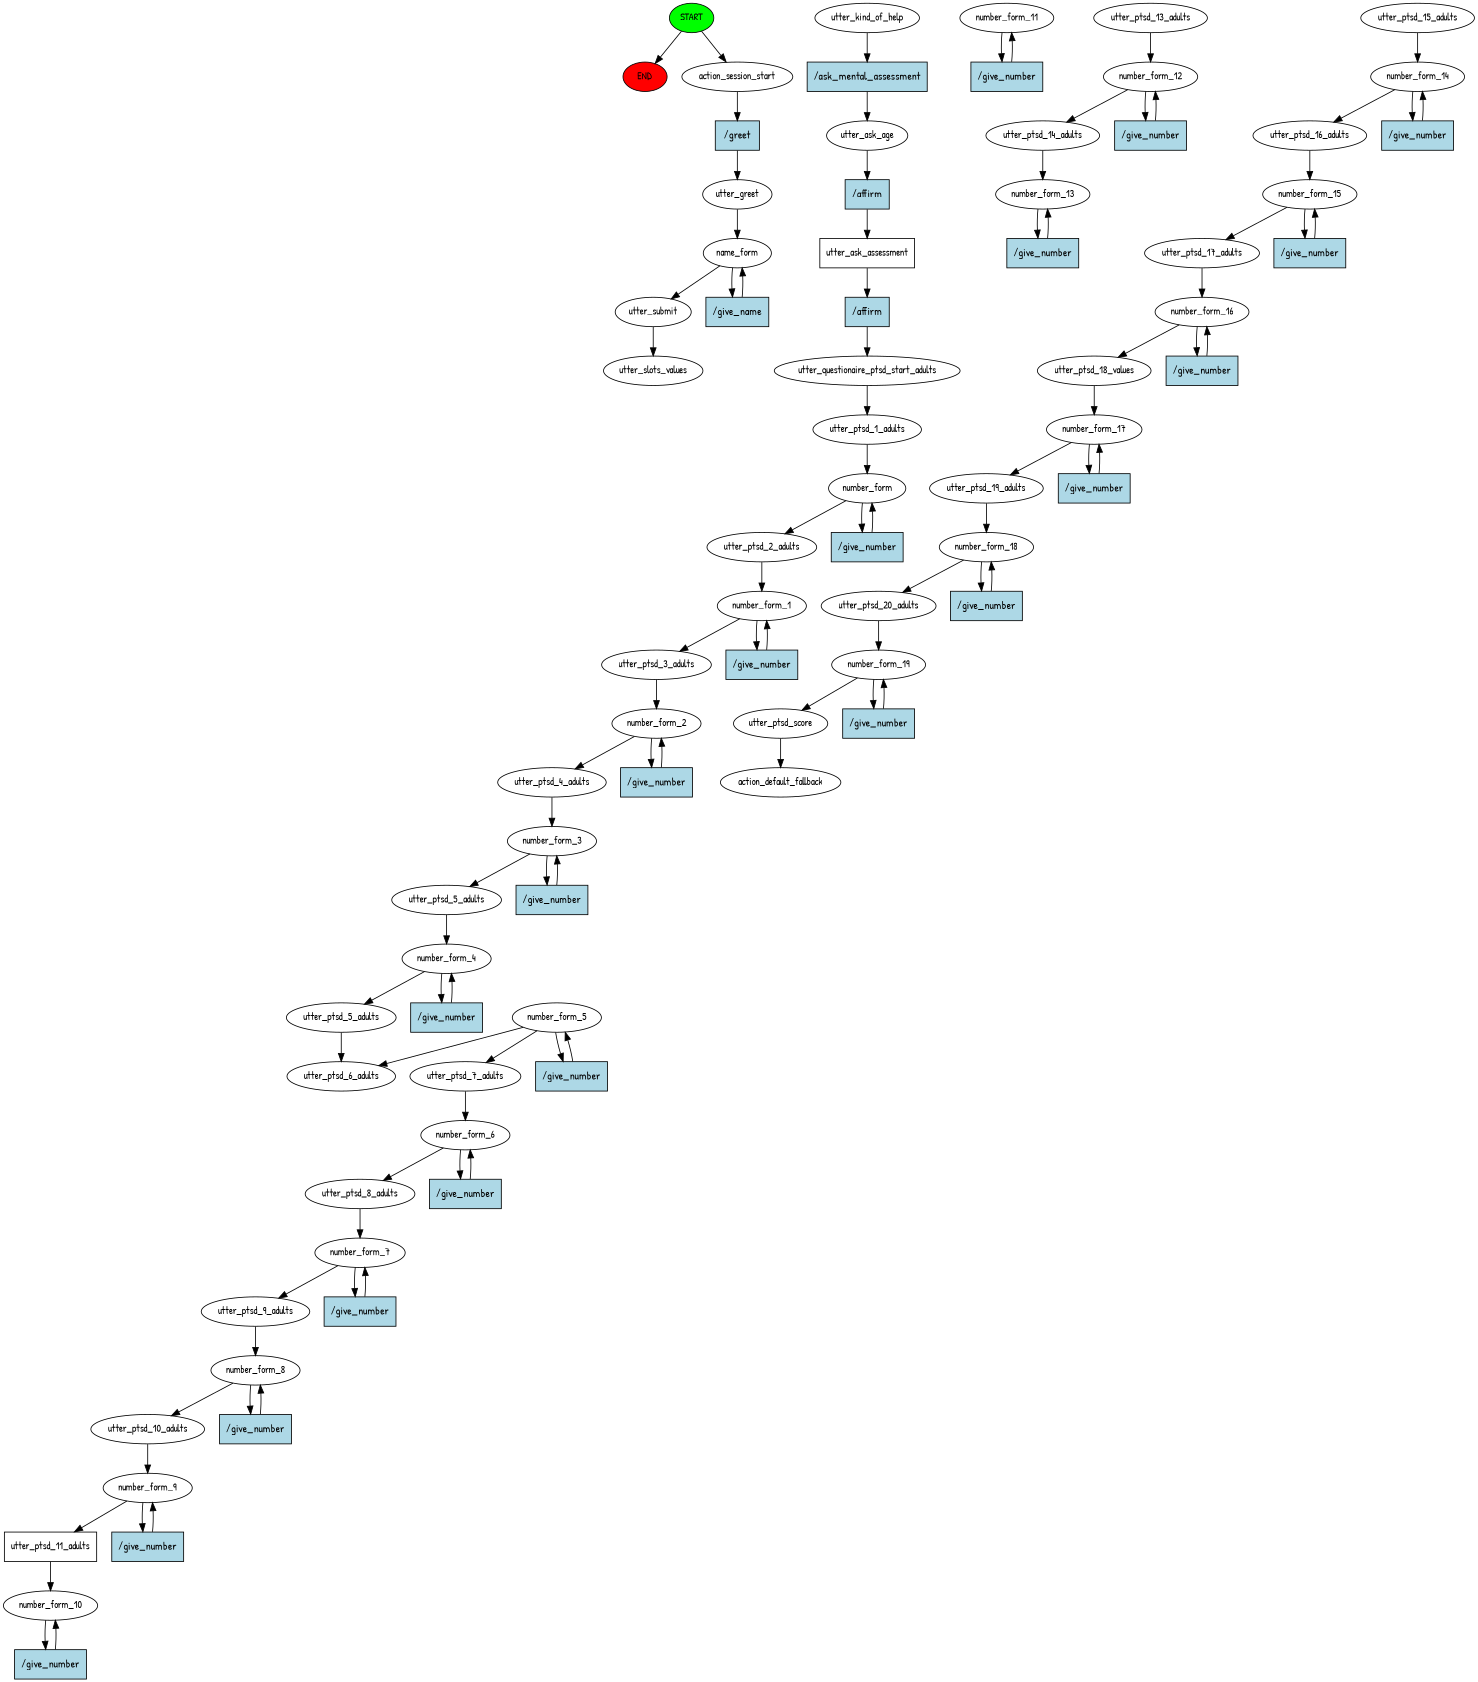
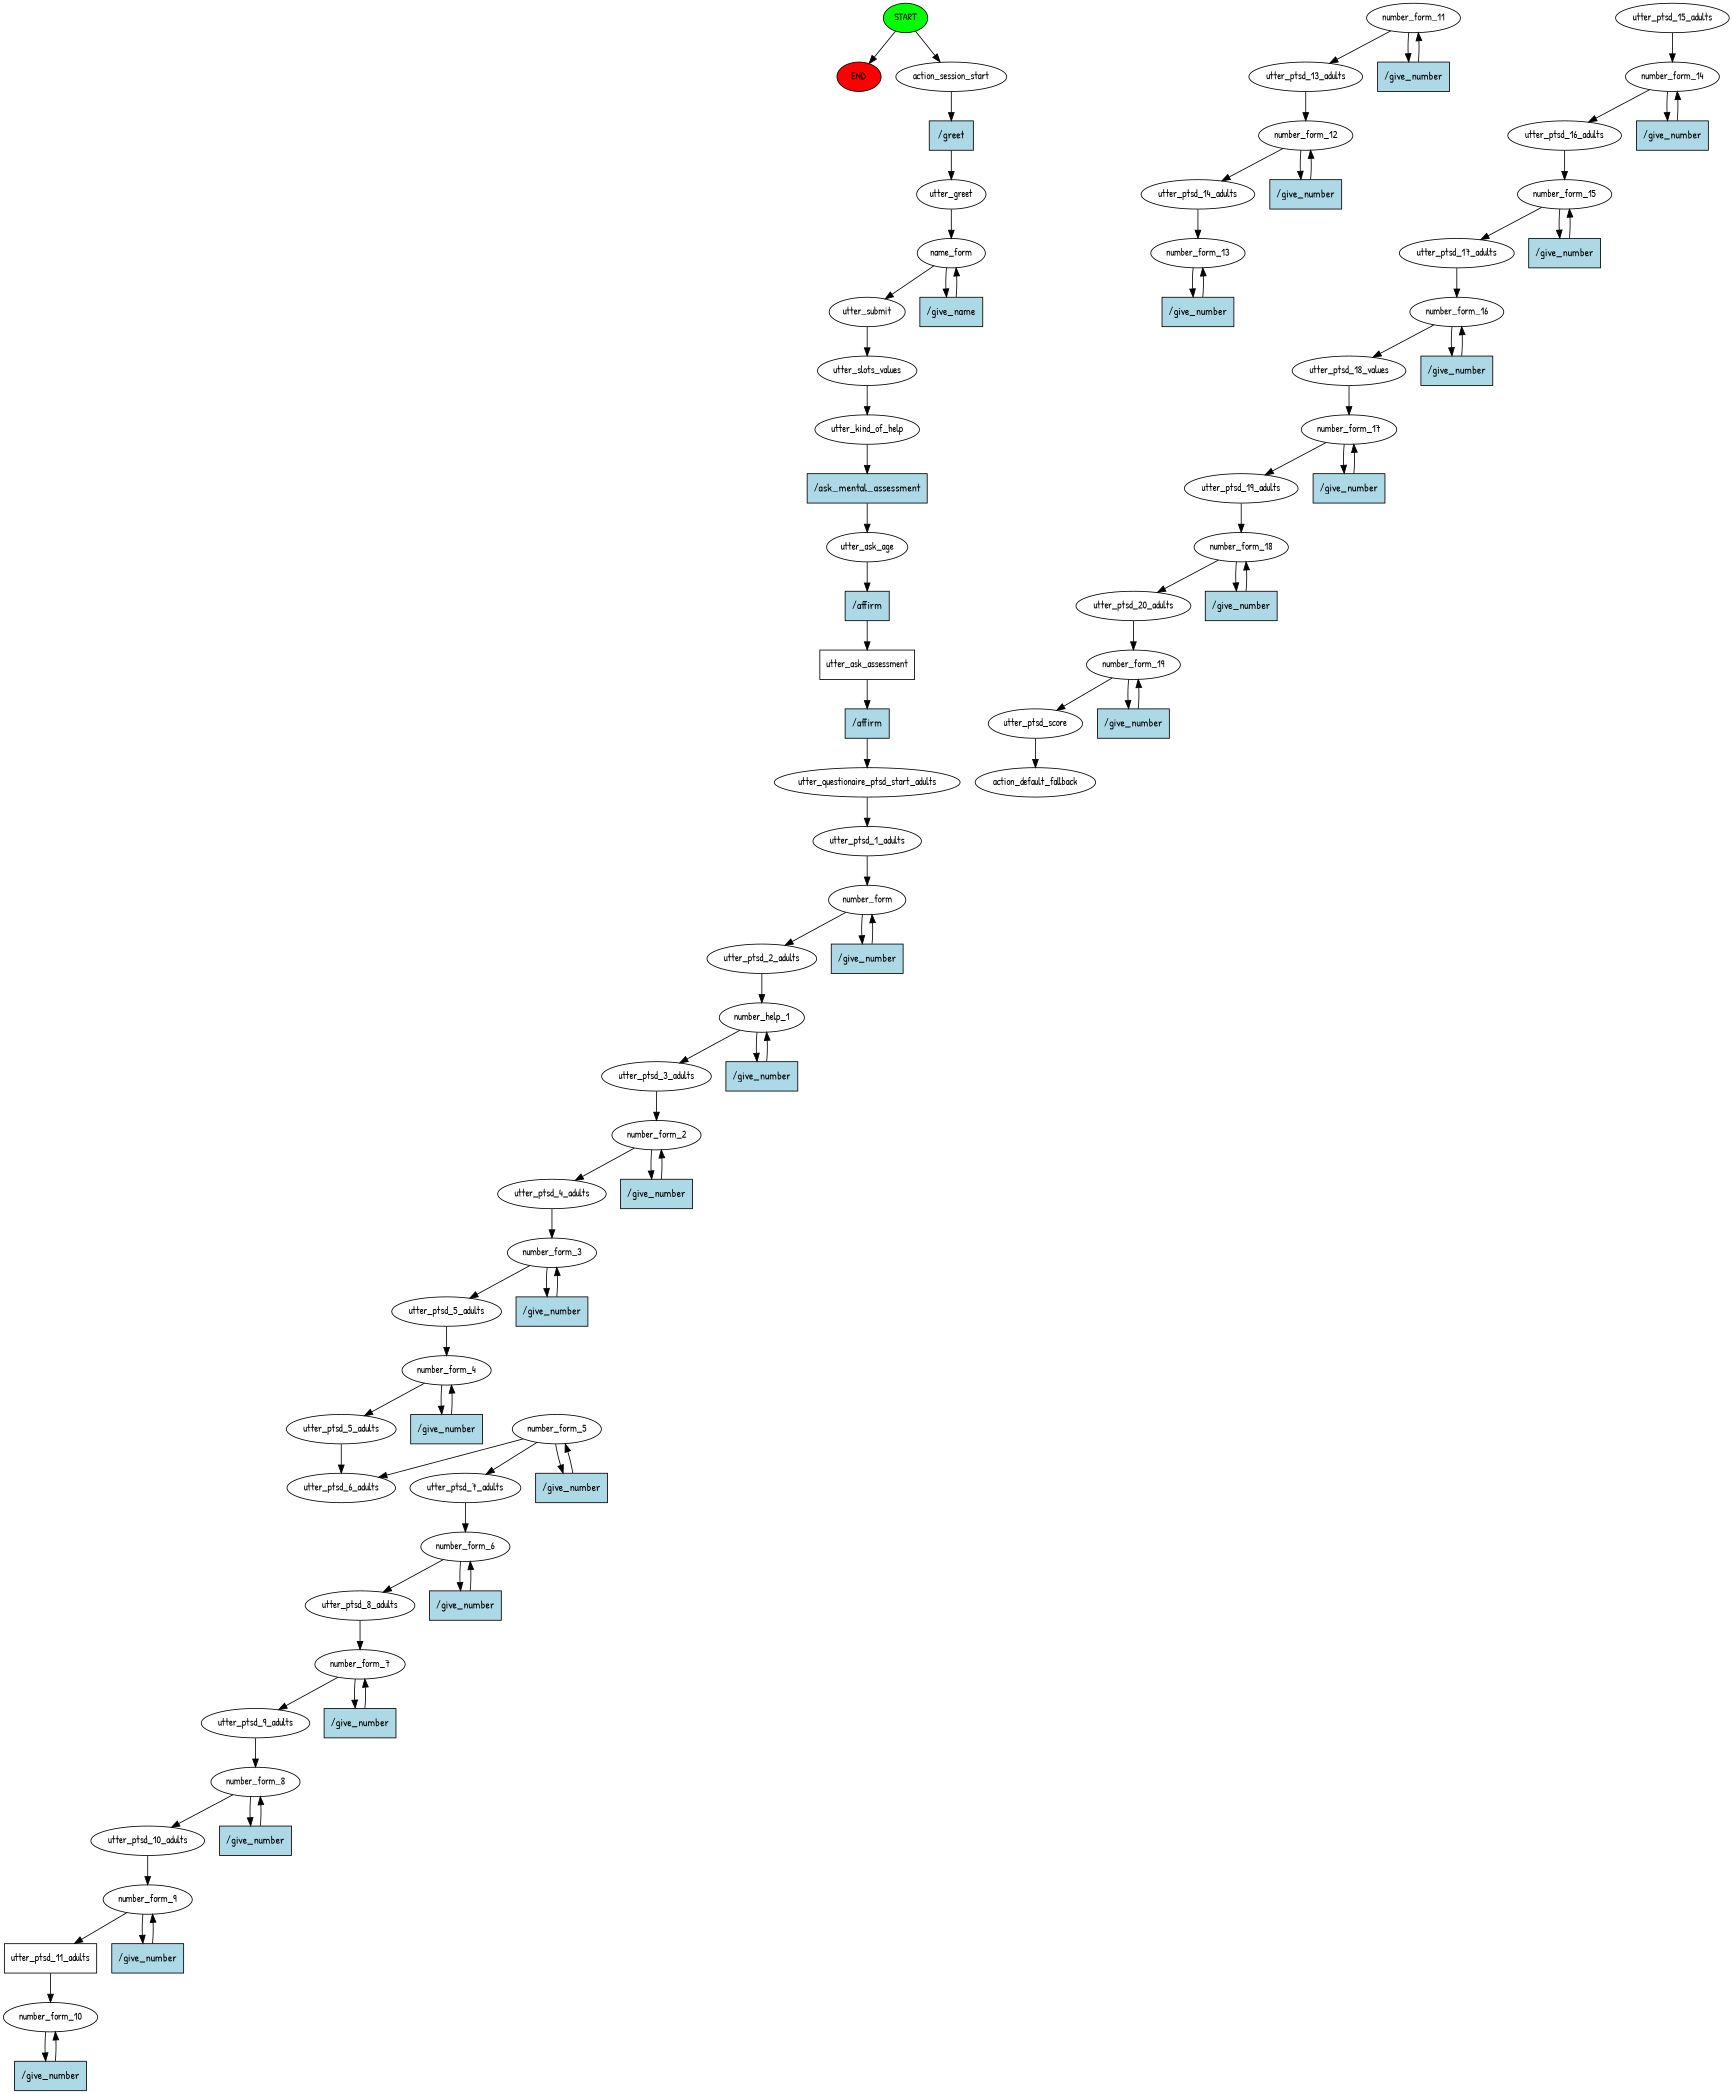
edge "number_form_11" -> "utter_ptsd_13_adults": added
edge "utter_slots_values" -> "utter_kind_of_help": added
node "number_form_1": label "number_form_1" -> "number_help_1"
